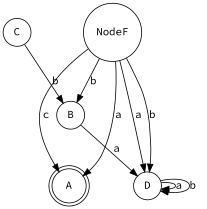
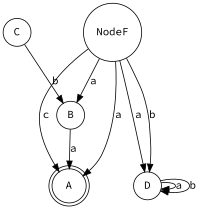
edge "NodeF" -> "B": label "b" -> "a"
edge "B" -> "D": now "B" -> "A"
